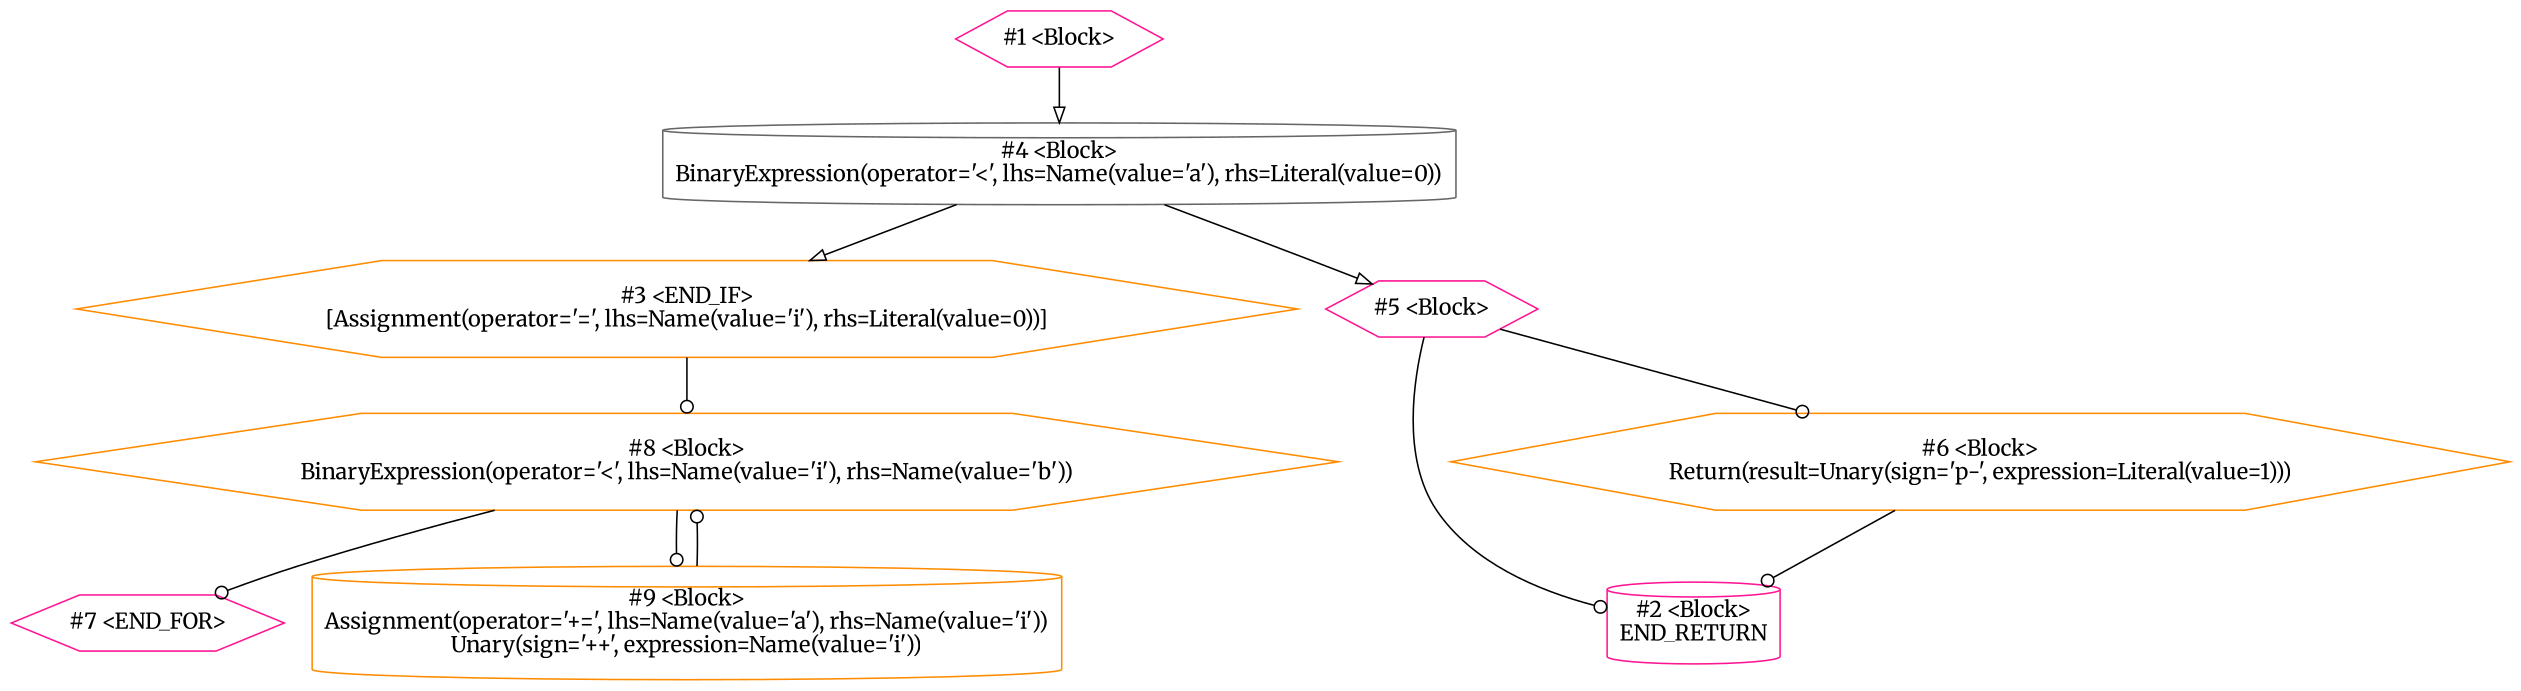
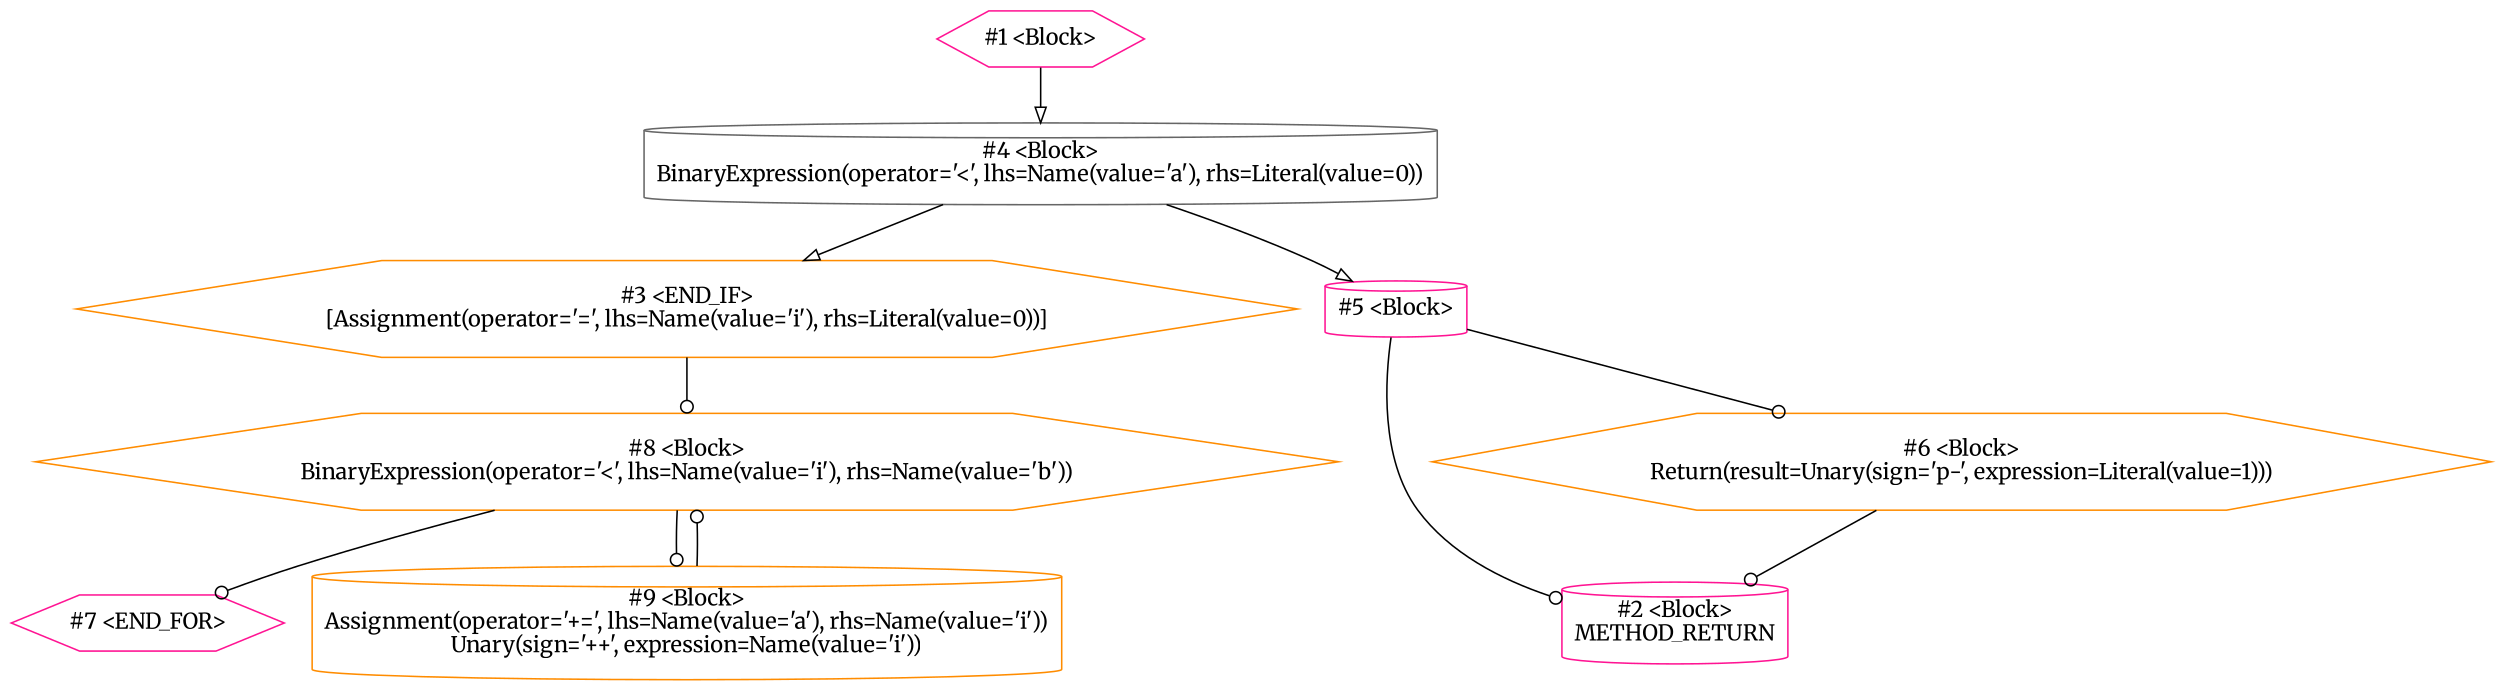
node "#5 <Block>": shape hexagon -> cylinder
node "#2 <Block> END_RETURN": label "#2 <Block> END_RETURN" -> "#2 <Block> METHOD_RETURN"
